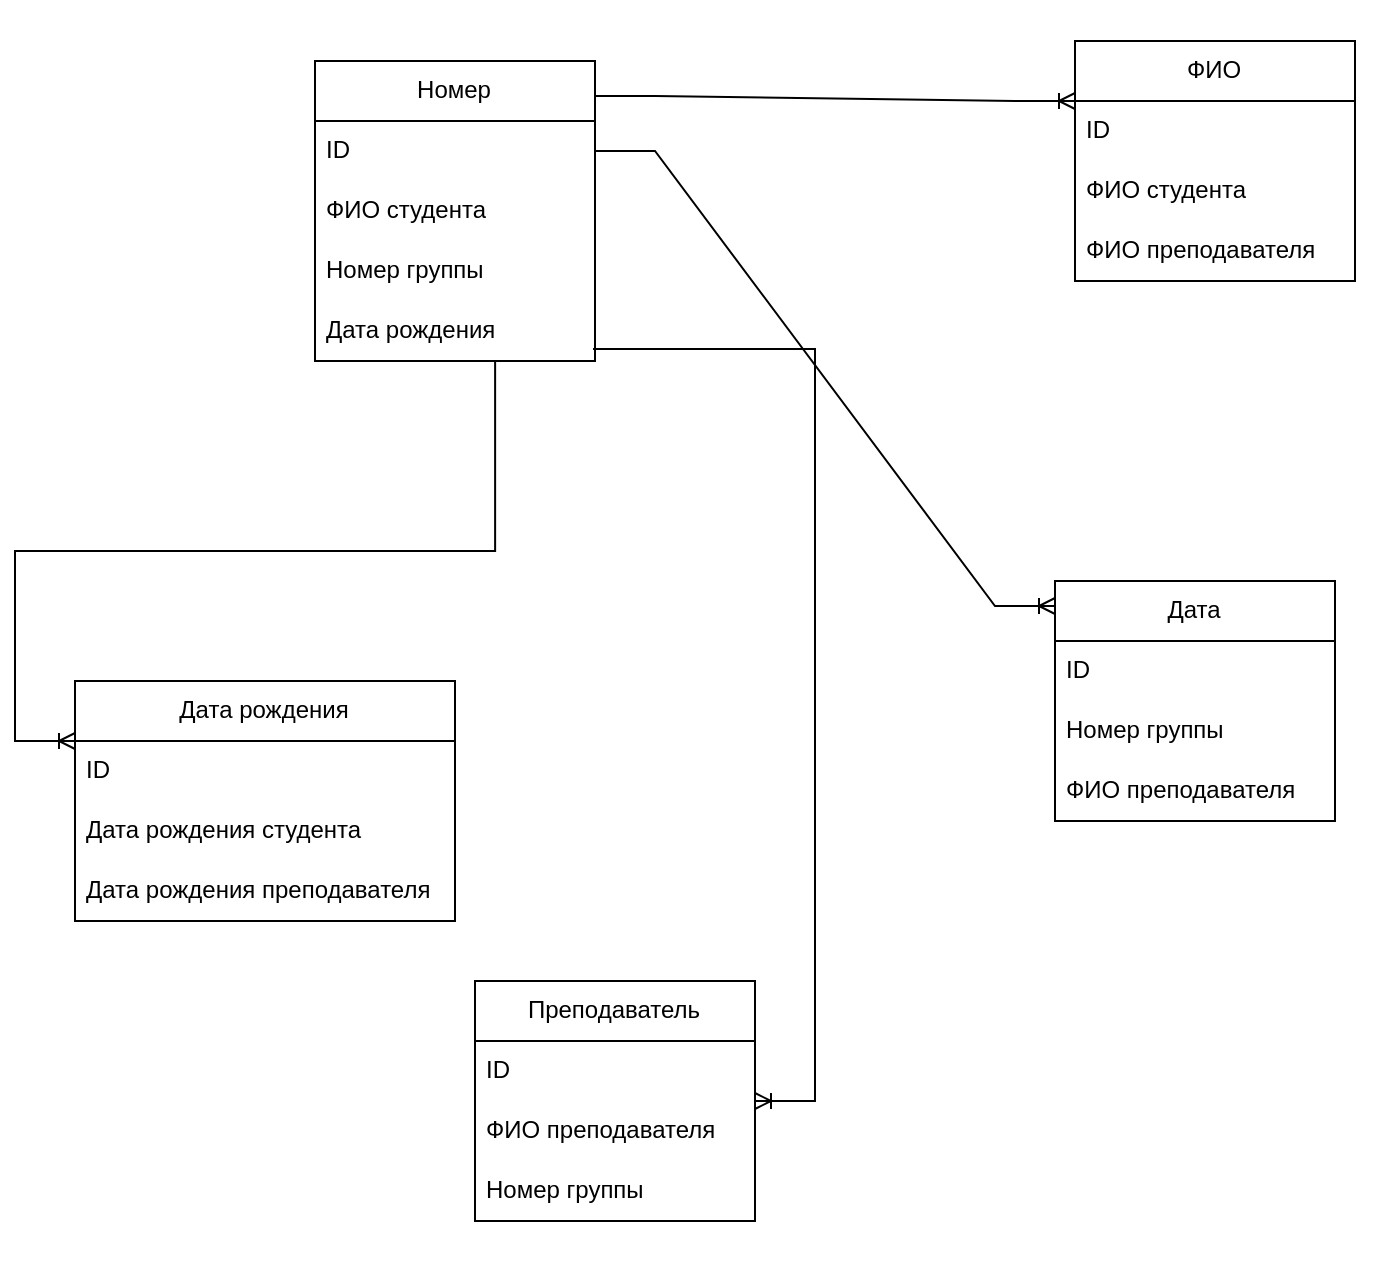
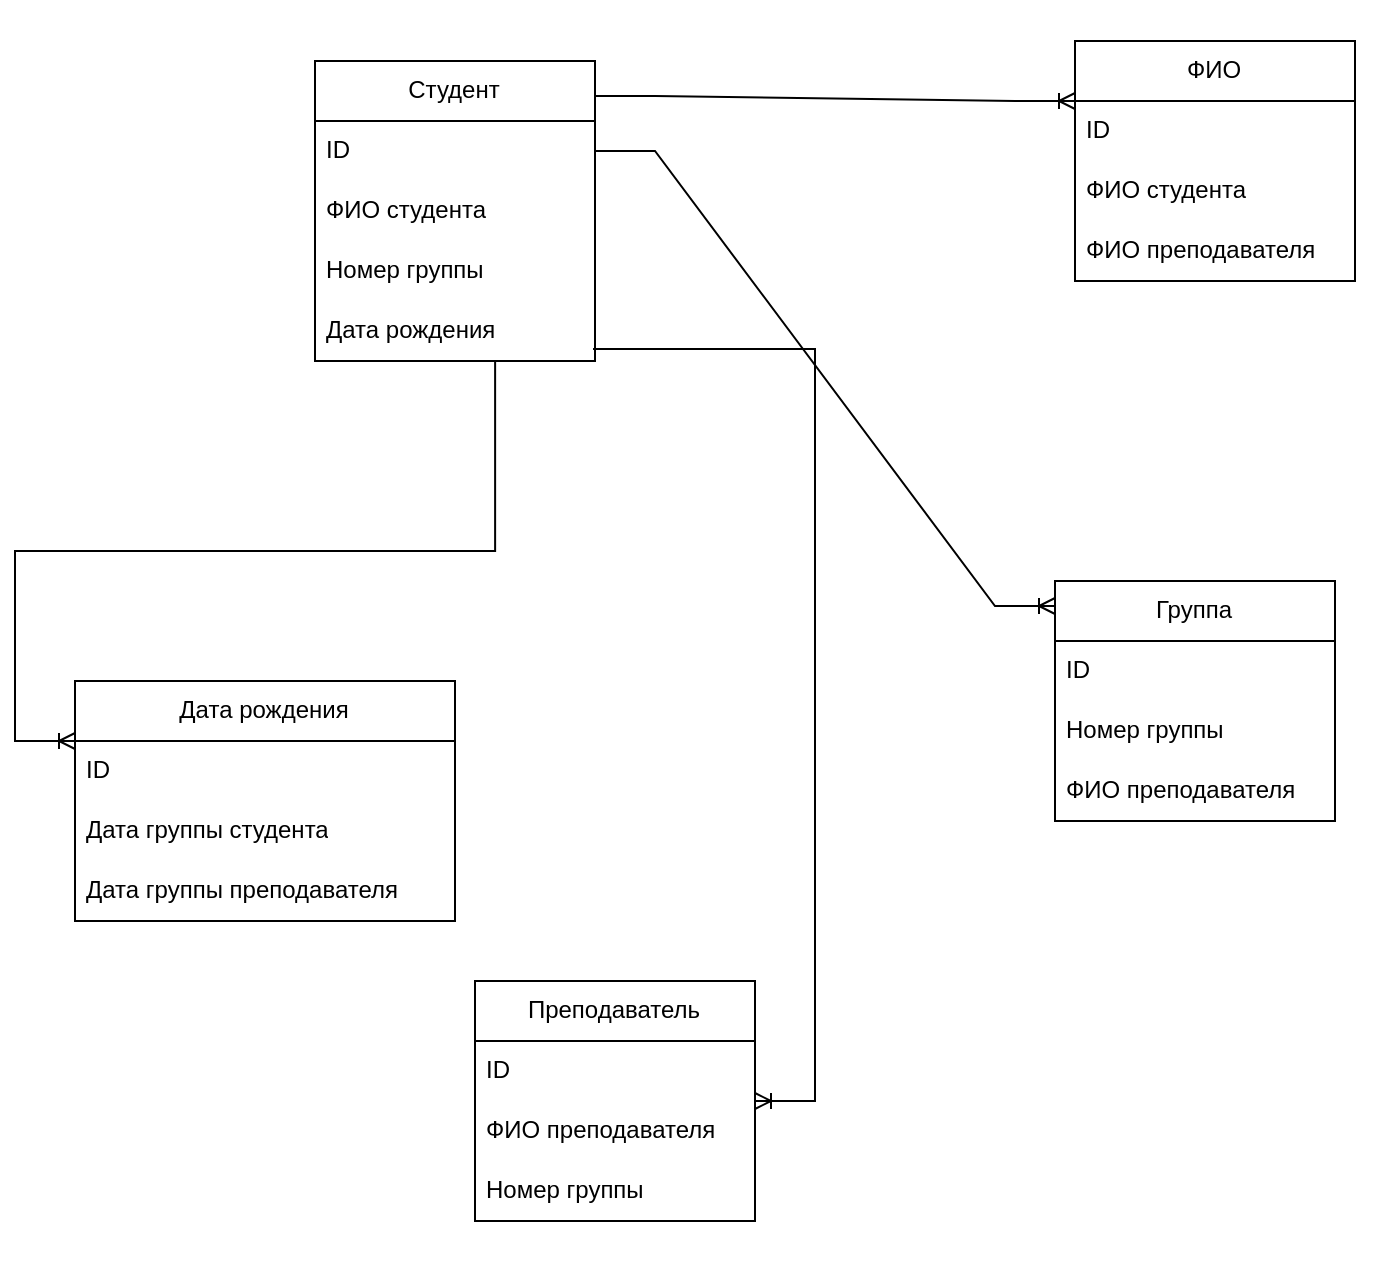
node "Номер": label "Номер" -> "Студент"
node "Дата": label "Дата" -> "Группа"
node "Дата рождения студента": label "Дата рождения студента" -> "Дата группы студента"
node "Дата рождения преподавателя": label "Дата рождения преподавателя" -> "Дата группы преподавателя"
